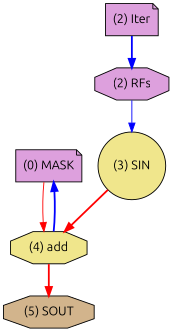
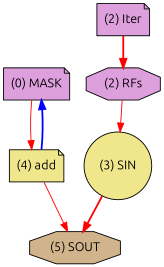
edge "(2) Iter" -> "(2) RFs": color blue -> red
edge "(2) RFs" -> "(3) SIN": color blue -> red
edge "(3) SIN" -> "(4) add": now "(3) SIN" -> "(5) SOUT"
node "(4) add": shape octagon -> note
edge "(4) add" -> "(5) SOUT": style bold -> solid
